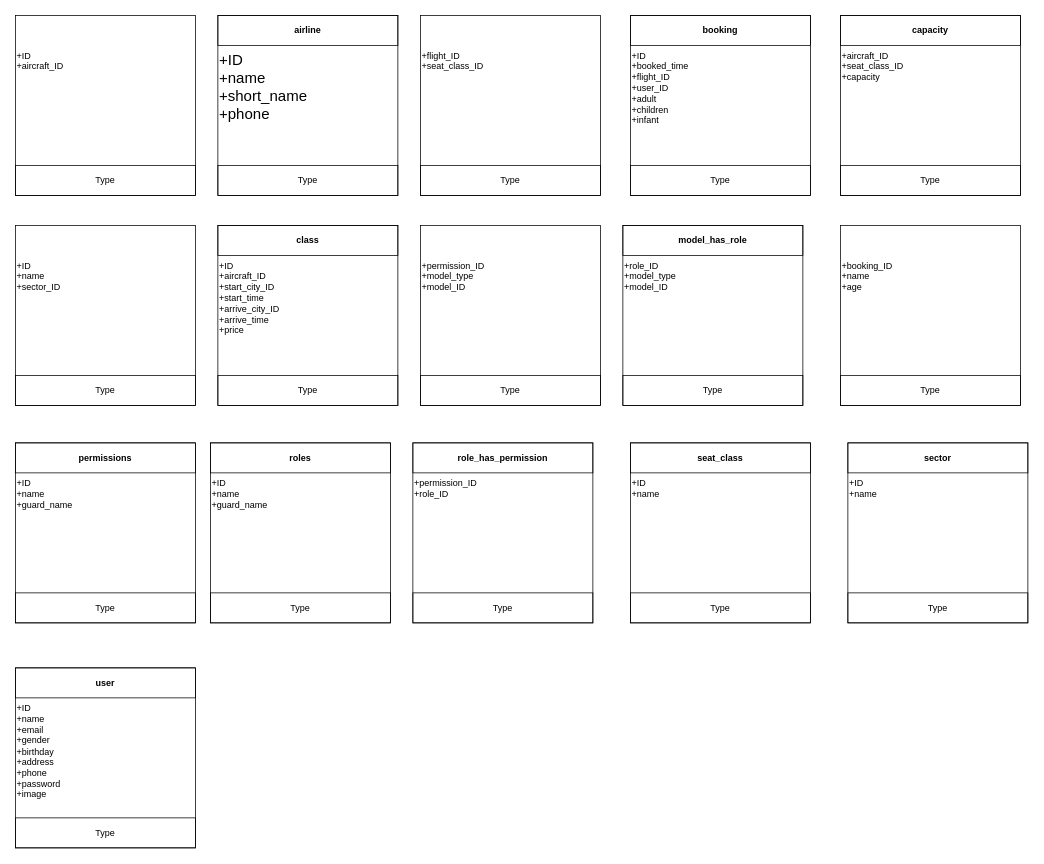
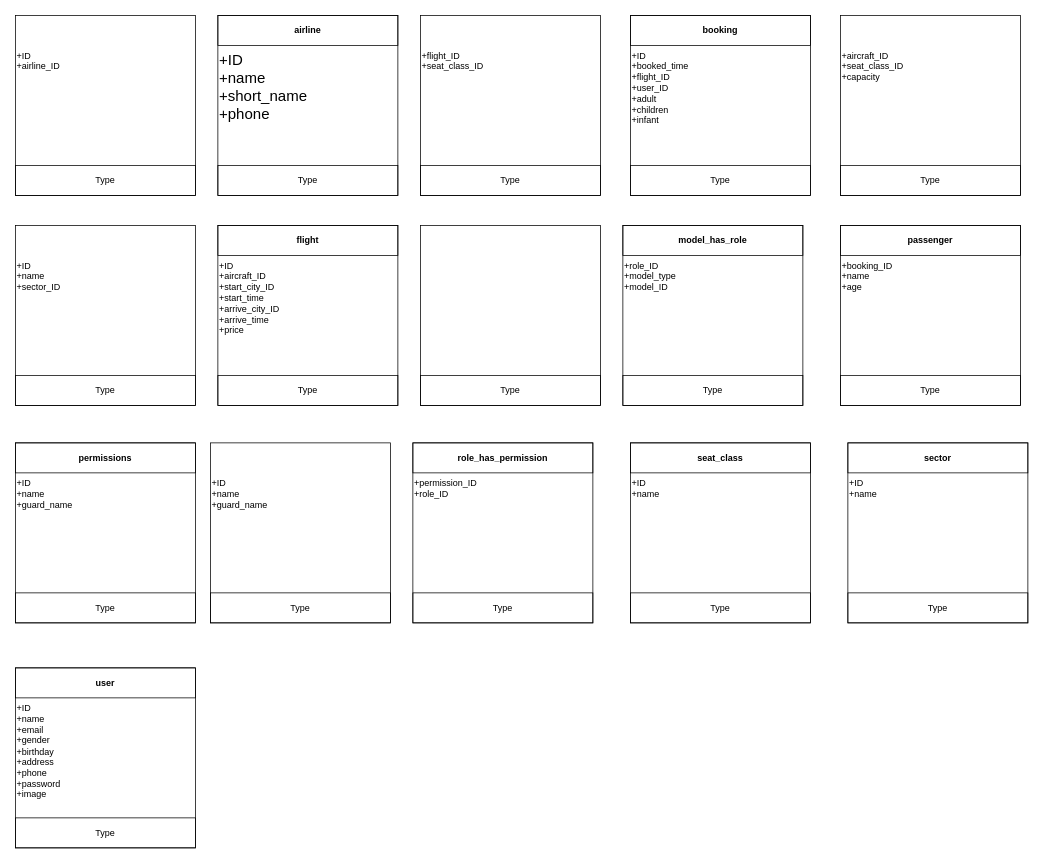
node "capacity": removed
node "+ID +aircraft_ID": label "+ID +aircraft_ID" -> "+ID +airline_ID"
node "class": label "class" -> "flight"
node "passenger": added
node "+permission_ID +model_type +model_ID": removed
node "roles": removed
